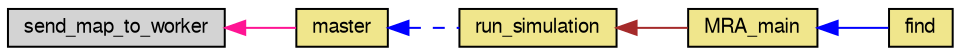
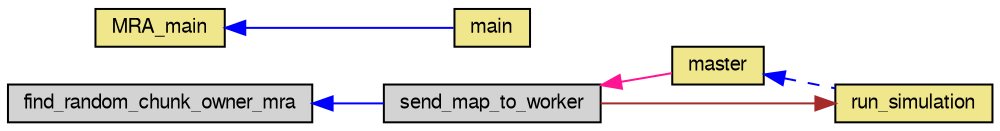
edge "MRA_main" -> "run_simulation": now "send_map_to_worker" -> "run_simulation"
node "find": label "find" -> "main"
node "find_random_chunk_owner_mra": added
